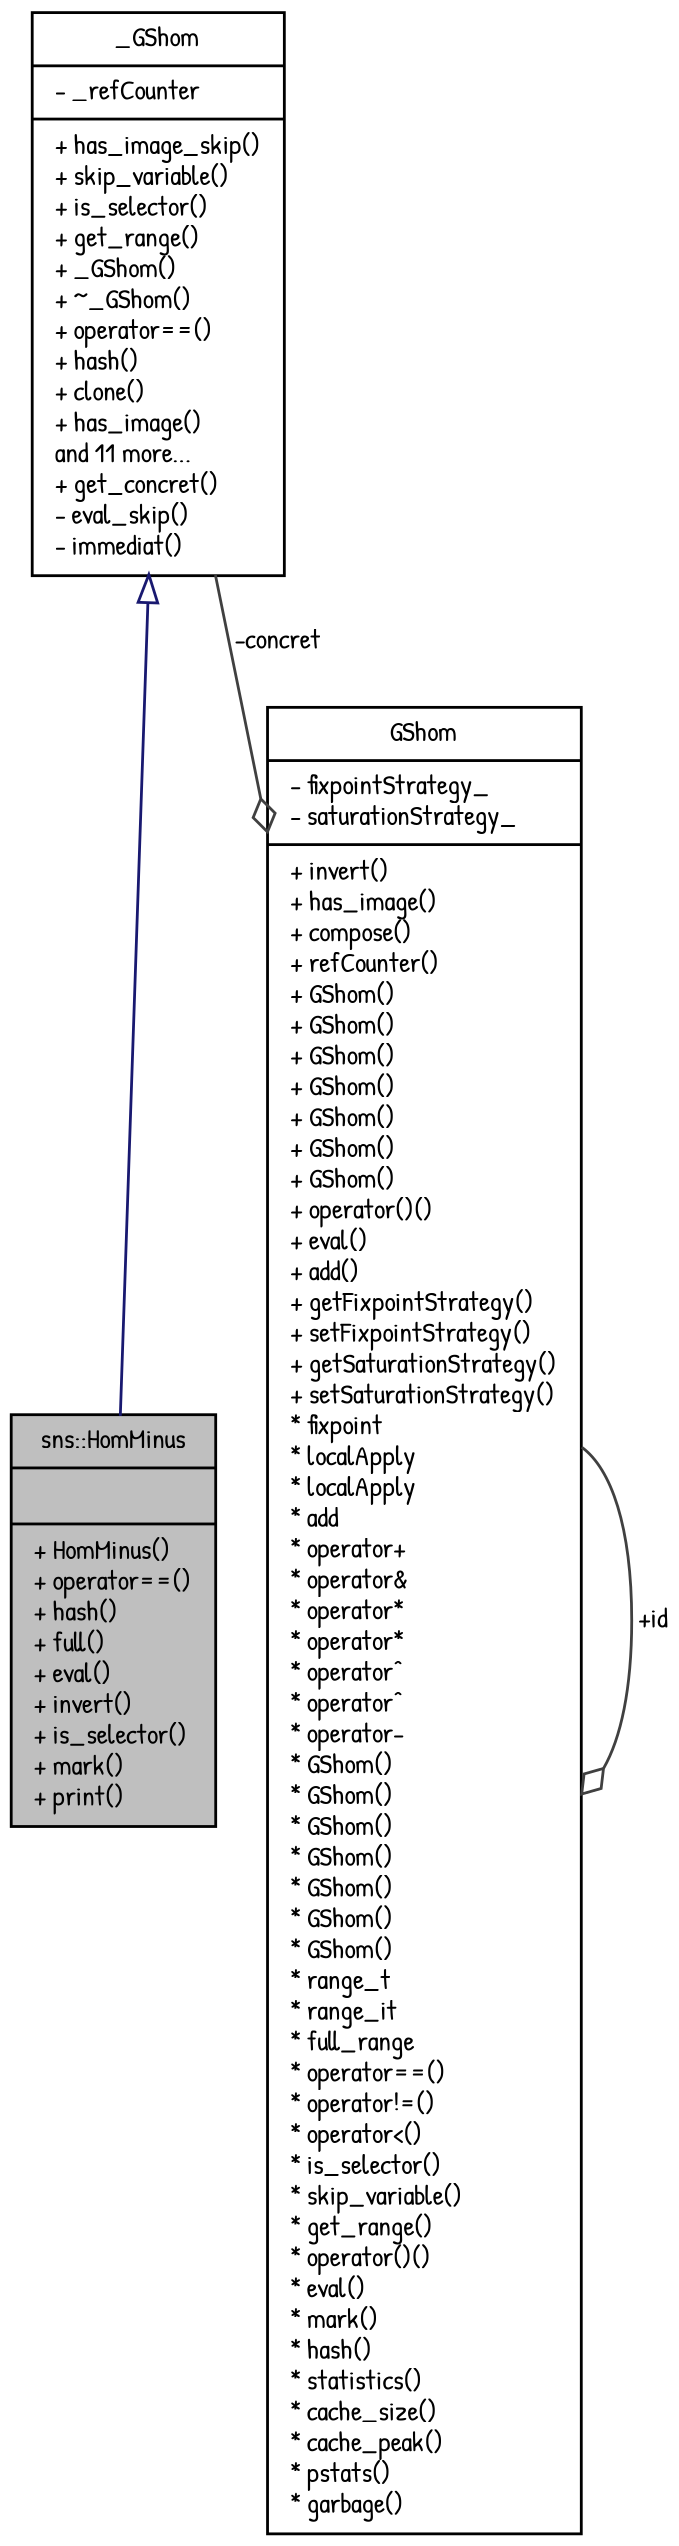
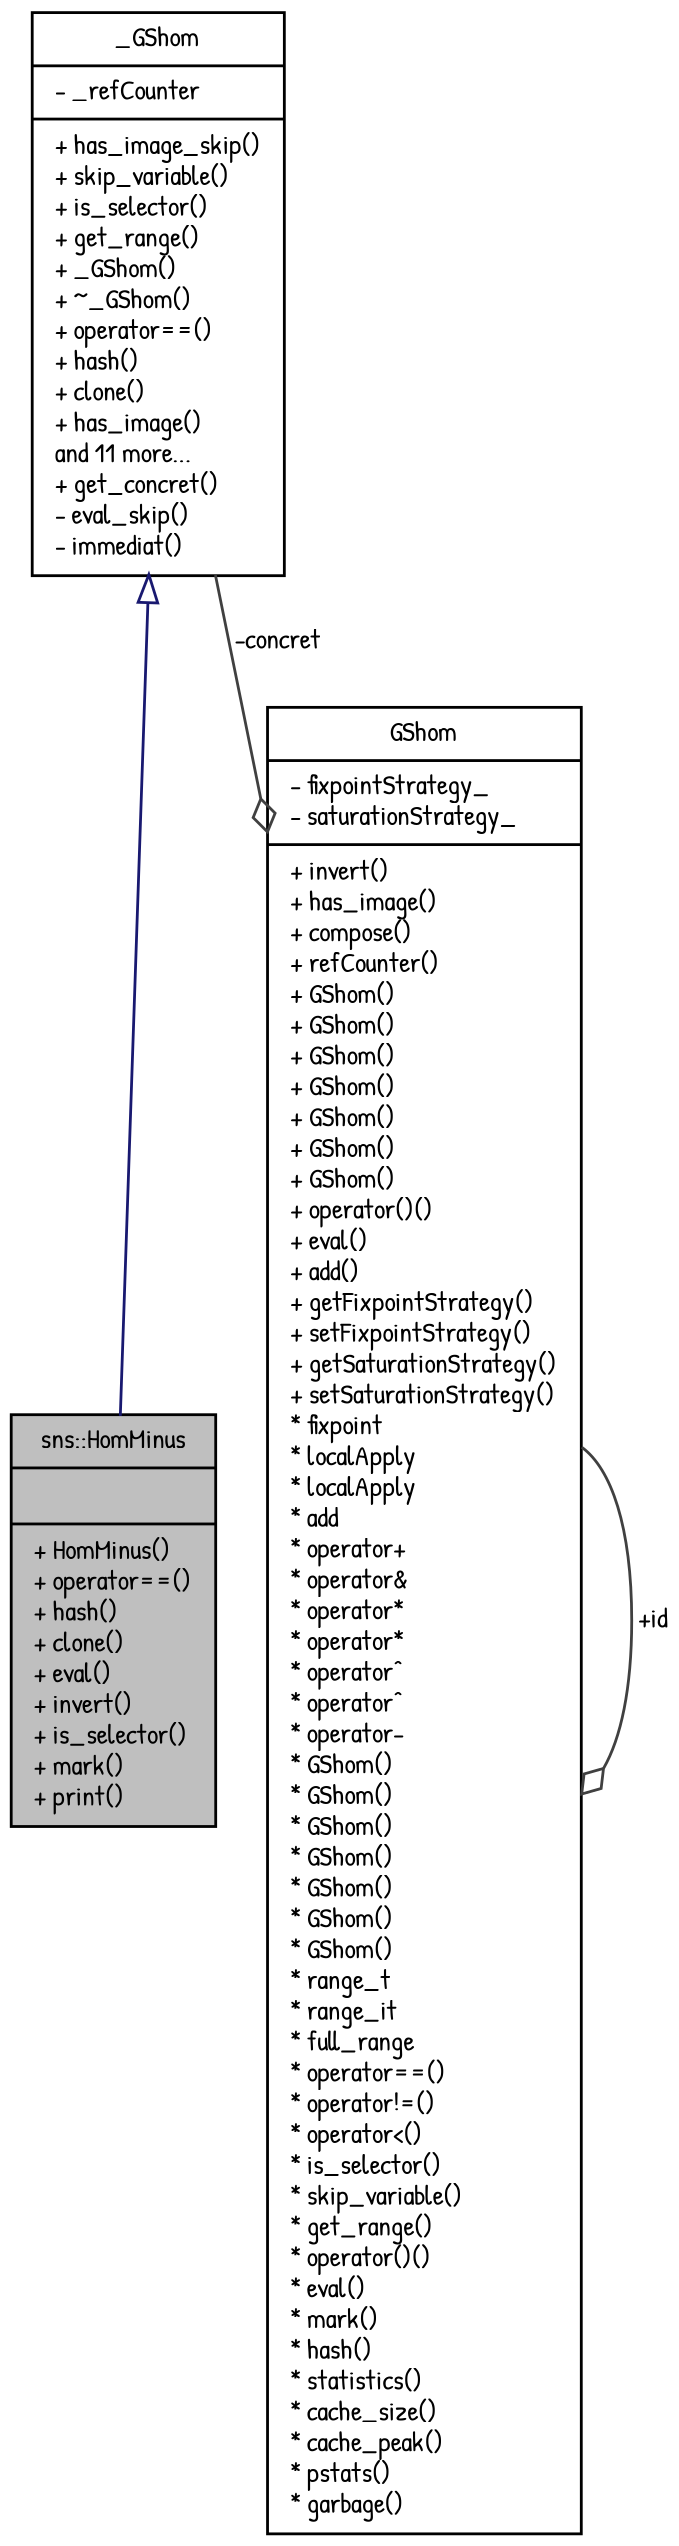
node "sns::HomMinus": text "+ full()" -> "+ clone()"
